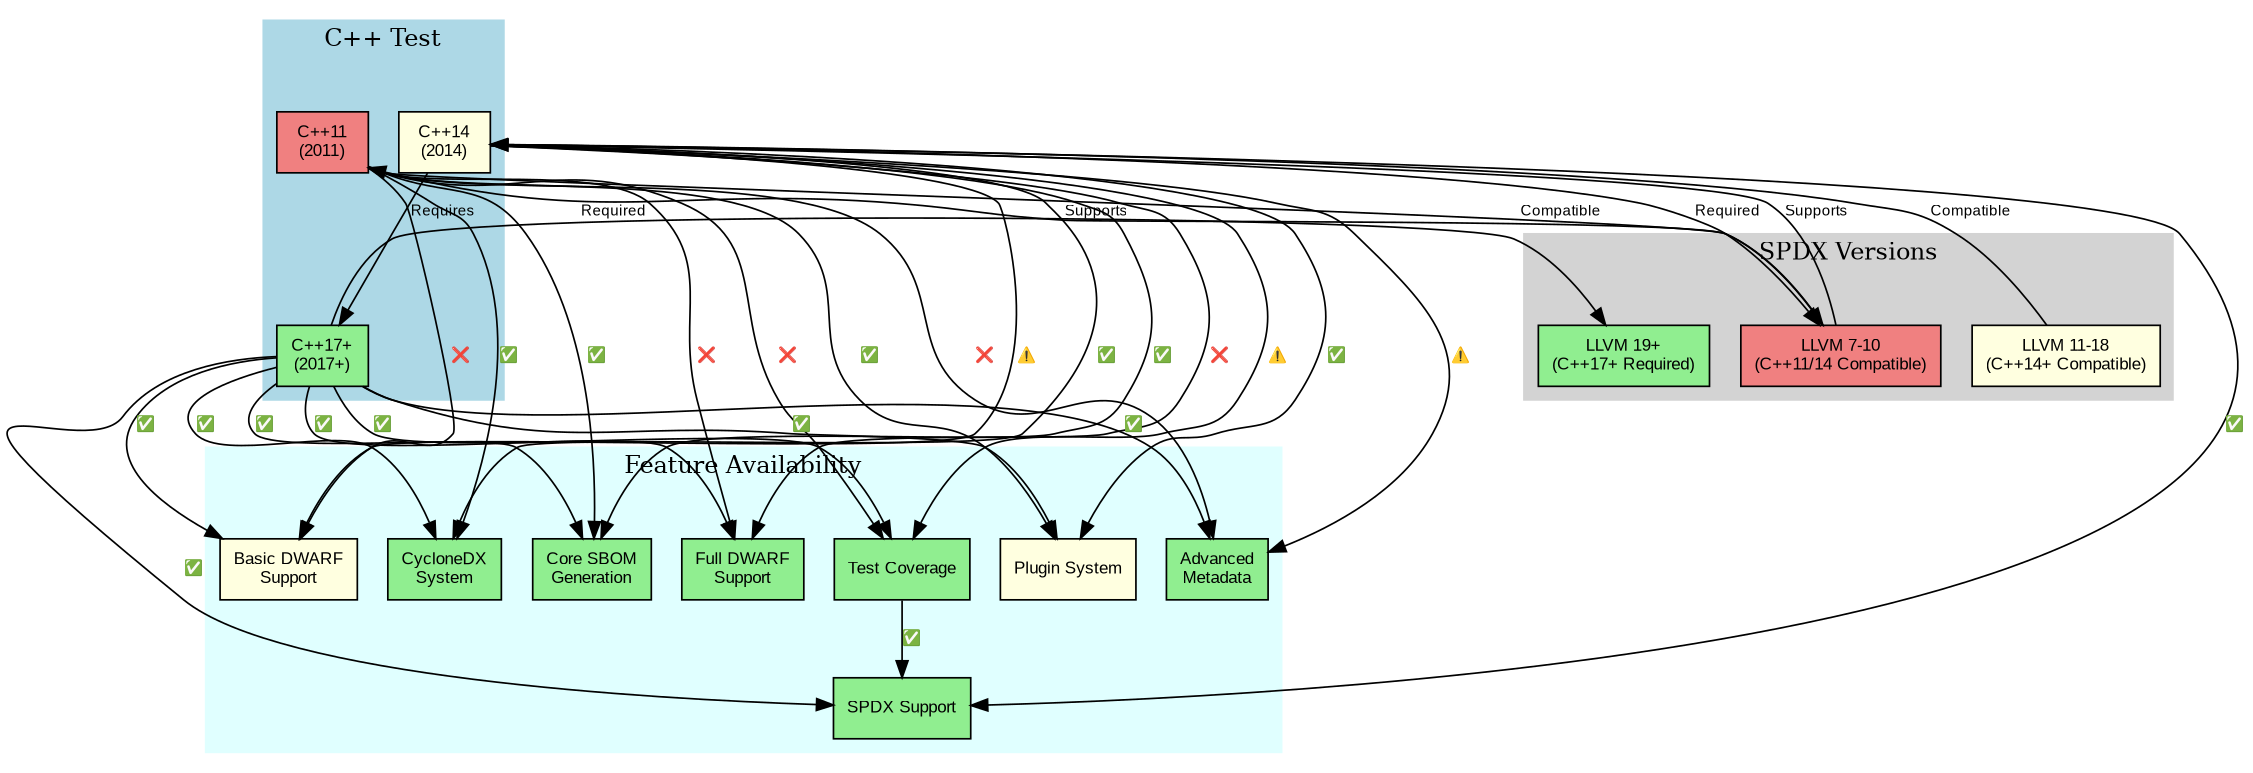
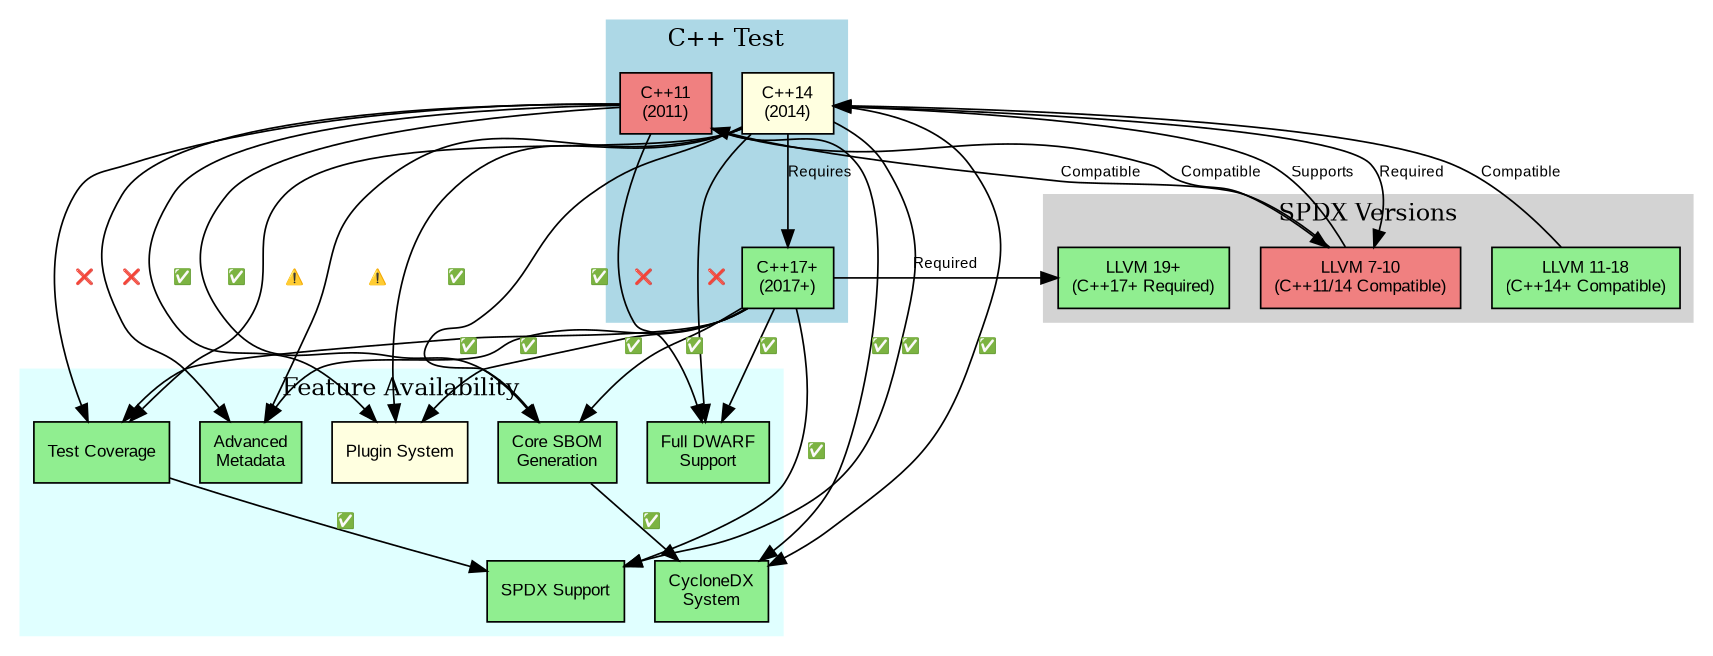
edge "LLVM 7-10 (C++11/14 Compatible)" -> "C++11 (2011)": label "Supports" -> "Compatible"
node "LLVM 11-18 (C++14+ Compatible)": fillcolor lightyellow -> lightgreen
edge "C++17+ (2017+)" -> "CycloneDX System": now "Core SBOM Generation" -> "CycloneDX System"
node "Basic DWARF Support": removed
